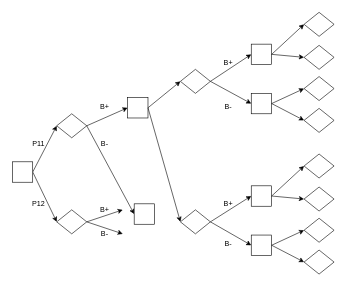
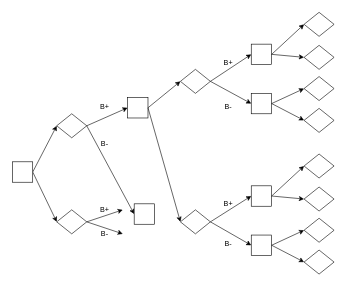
node "P11": removed
node "P12": removed
